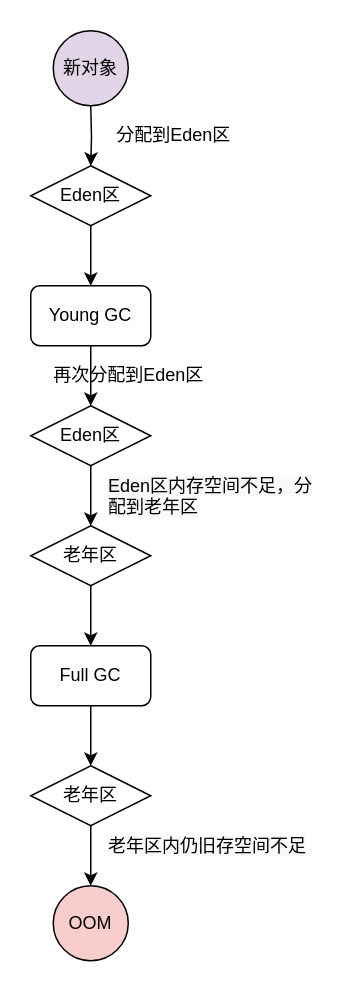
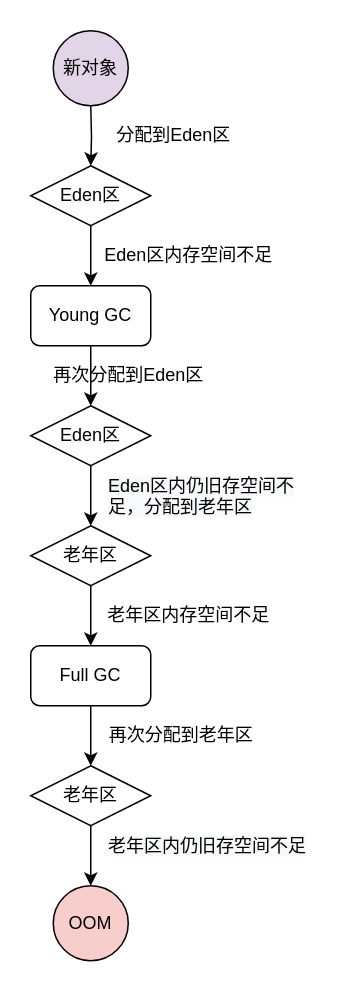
node "Eden区内存空间不足": added
node "Eden区内存空间不足，分配到老年区": label "Eden区内存空间不足，分配到老年区" -> "Eden区内仍旧存空间不足，分配到老年区"
node "老年区内存空间不足": added
node "再次分配到老年区": added
